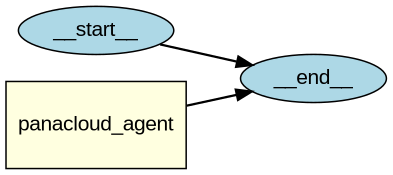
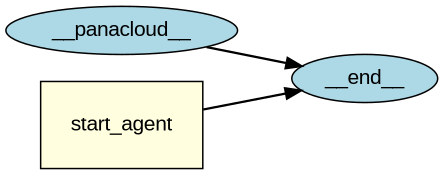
node "__start__": label "__start__" -> "__panacloud__"
node "panacloud_agent": label "panacloud_agent" -> "start_agent"
